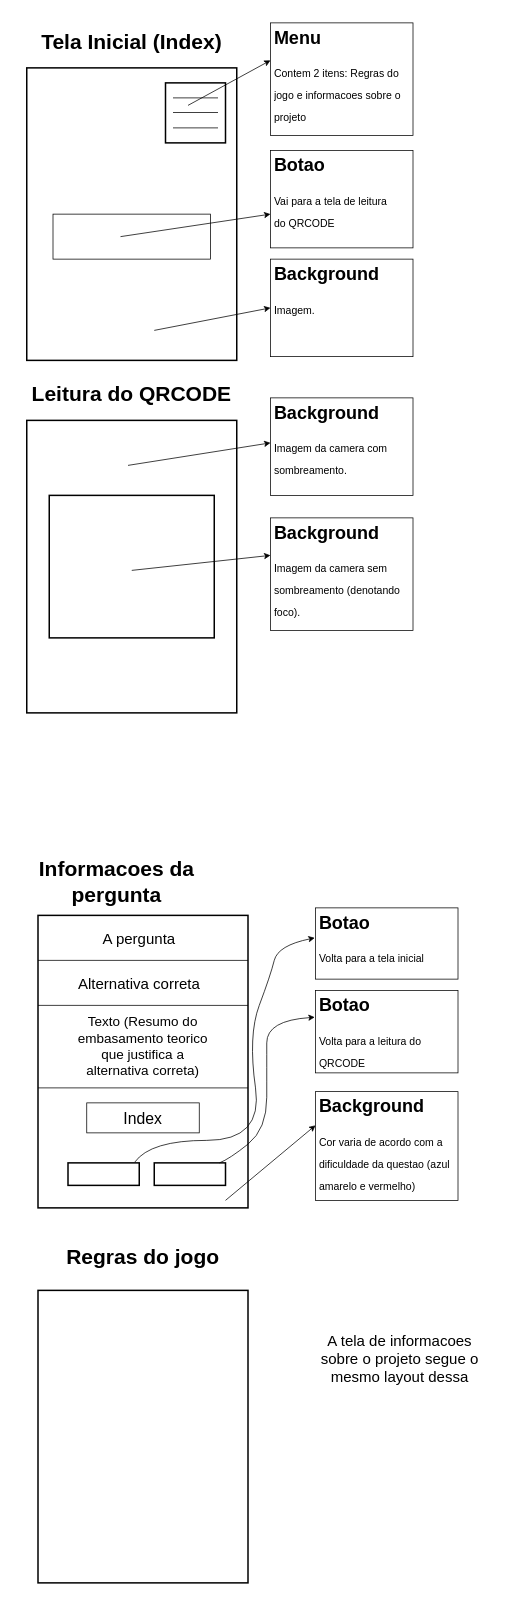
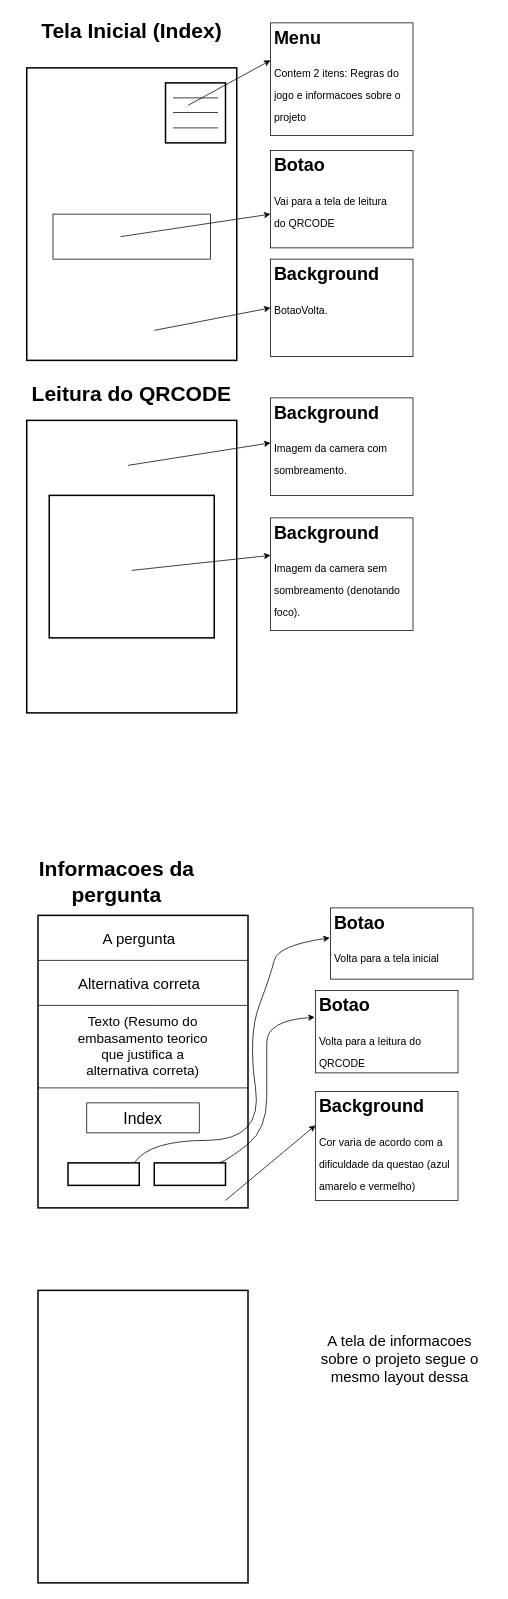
node "Tela Inicial (Index)": moved (132, 42) -> (132, 30)
node "BackgroundImagem.": label "BackgroundImagem." -> "BackgroundBotaoVolta."
node "BotaoVolta para a tela inicial": moved (387, 944) -> (402, 944)
node "Regras do jogo": removed
